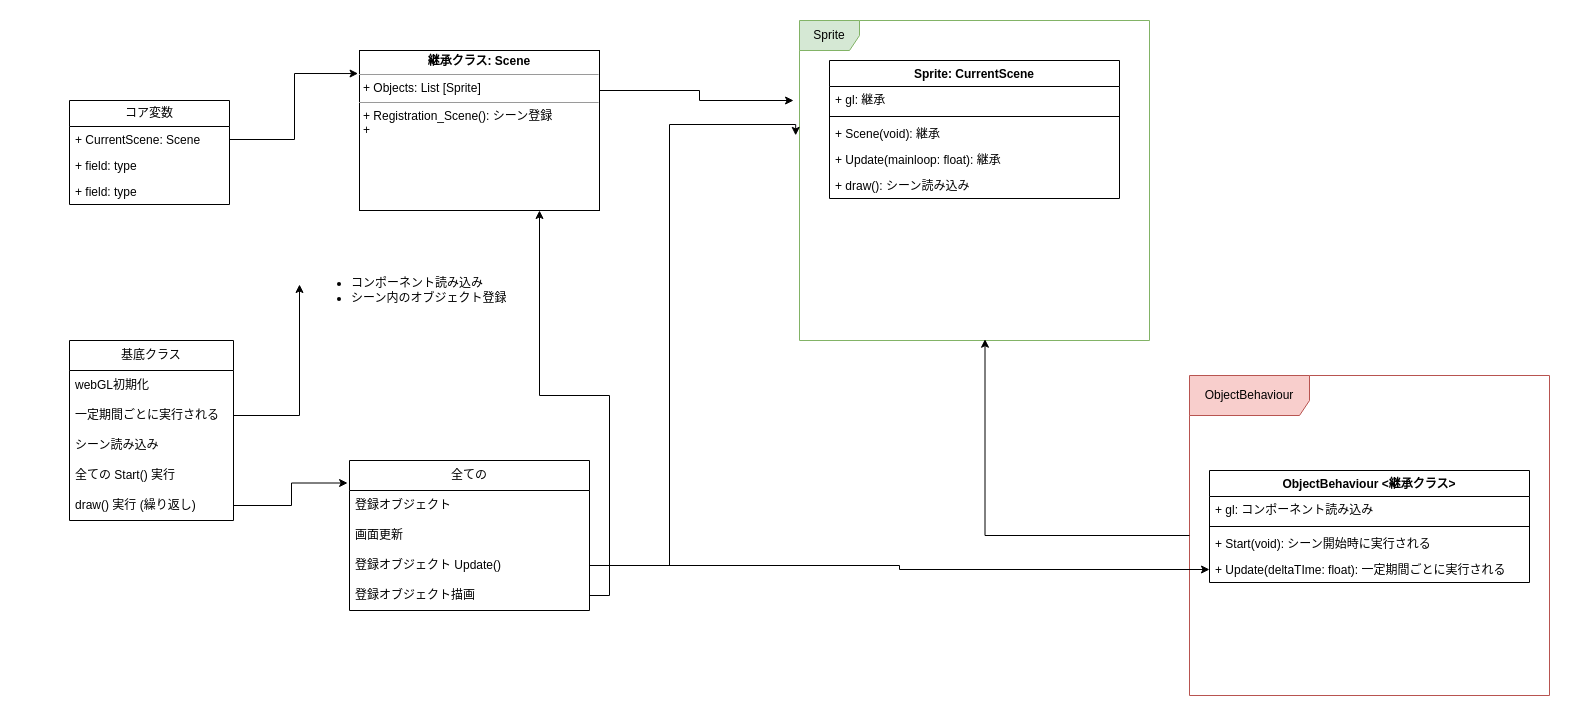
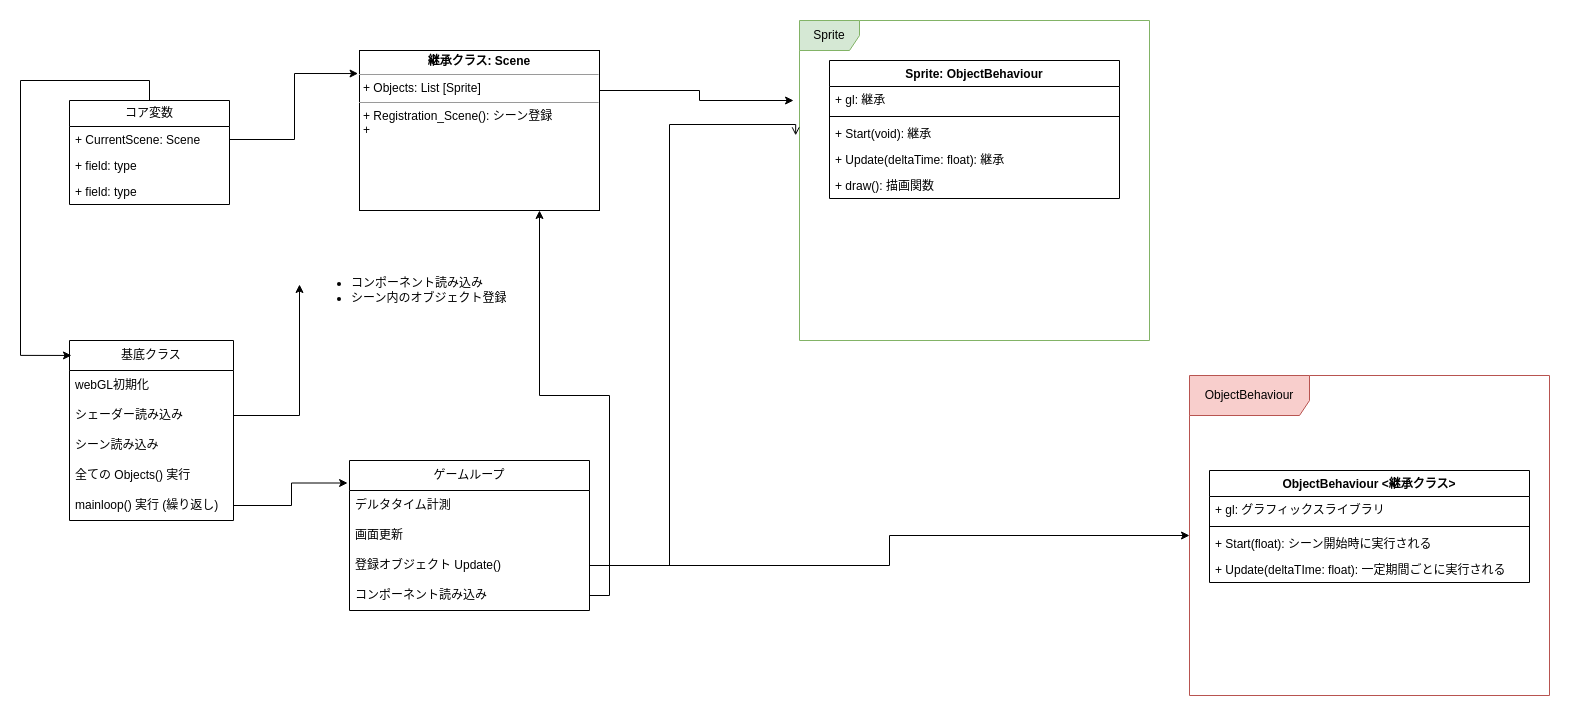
node "Sprite: CurrentScene": label "Sprite: CurrentScene" -> "Sprite: ObjectBehaviour"
edge "登録オブジェクト Update()" -> "Sprite": arrowhead classic -> open
node "+ Scene(void): 継承": label "+ Scene(void): 継承" -> "+ Start(void): 継承"
node "+ Update(mainloop: float): 継承": label "+ Update(mainloop: float): 継承" -> "+ Update(deltaTime: float): 継承"
edge "コア変数" -> "基底クラス": added
node "+ draw(): シーン読み込み": label "+ draw(): シーン読み込み" -> "+ draw(): 描画関数"
node "一定期間ごとに実行される": label "一定期間ごとに実行される" -> "シェーダー読み込み"
edge "ObjectBehaviour" -> "Sprite": removed
node "全ての Start() 実行": label "全ての Start() 実行" -> "全ての Objects() 実行"
node "全ての": label "全ての" -> "ゲームループ"
node "draw() 実行 (繰り返し)": label "draw() 実行 (繰り返し)" -> "mainloop() 実行 (繰り返し)"
node "登録オブジェクト": label "登録オブジェクト" -> "デルタタイム計測"
node "+ gl: コンポーネント読み込み": label "+ gl: コンポーネント読み込み" -> "+ gl: グラフィックスライブラリ"
node "+ Start(void): シーン開始時に実行される": label "+ Start(void): シーン開始時に実行される" -> "+ Start(float): シーン開始時に実行される"
edge "登録オブジェクト Update()" -> "+ Update(deltaTIme: float): 一定期間ごとに実行される": now "登録オブジェクト Update()" -> "ObjectBehaviour"
node "登録オブジェクト描画": label "登録オブジェクト描画" -> "コンポーネント読み込み"
